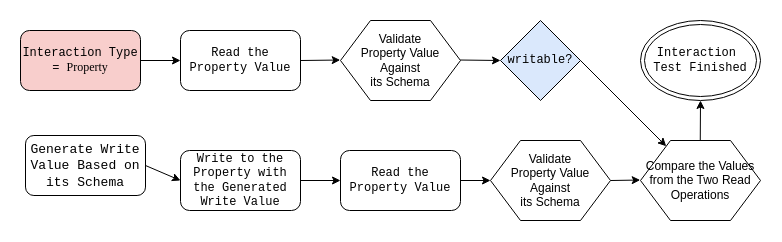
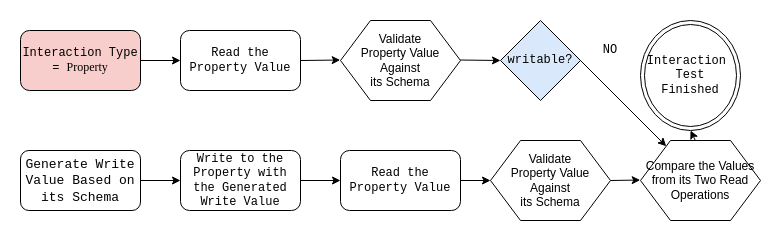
node "NO": added
node "Interaction Test Finished": size 120x80 -> 100x110
node "Generate Write Value Based on its Schema": moved (86, 166) -> (81, 181)
node "Compare the Values from the Two Read Operations": label "Compare the Values from the Two Read Operations" -> "Compare the Values from its Two Read Operations"
